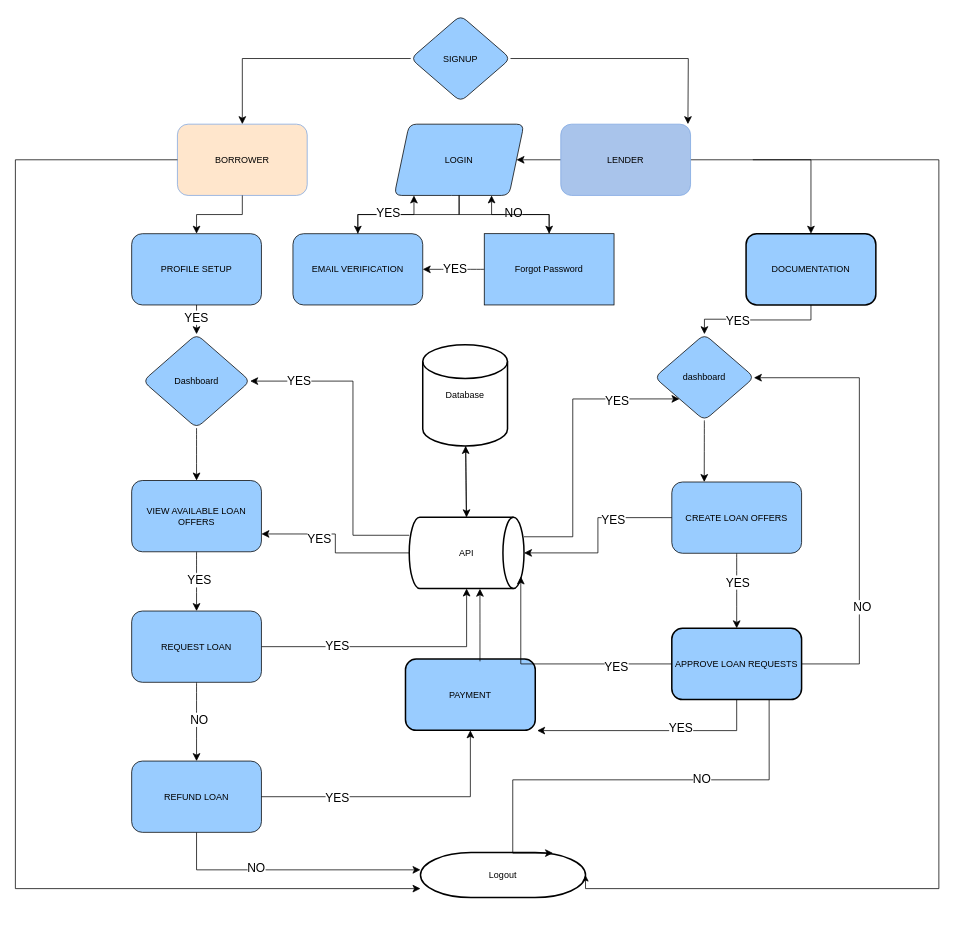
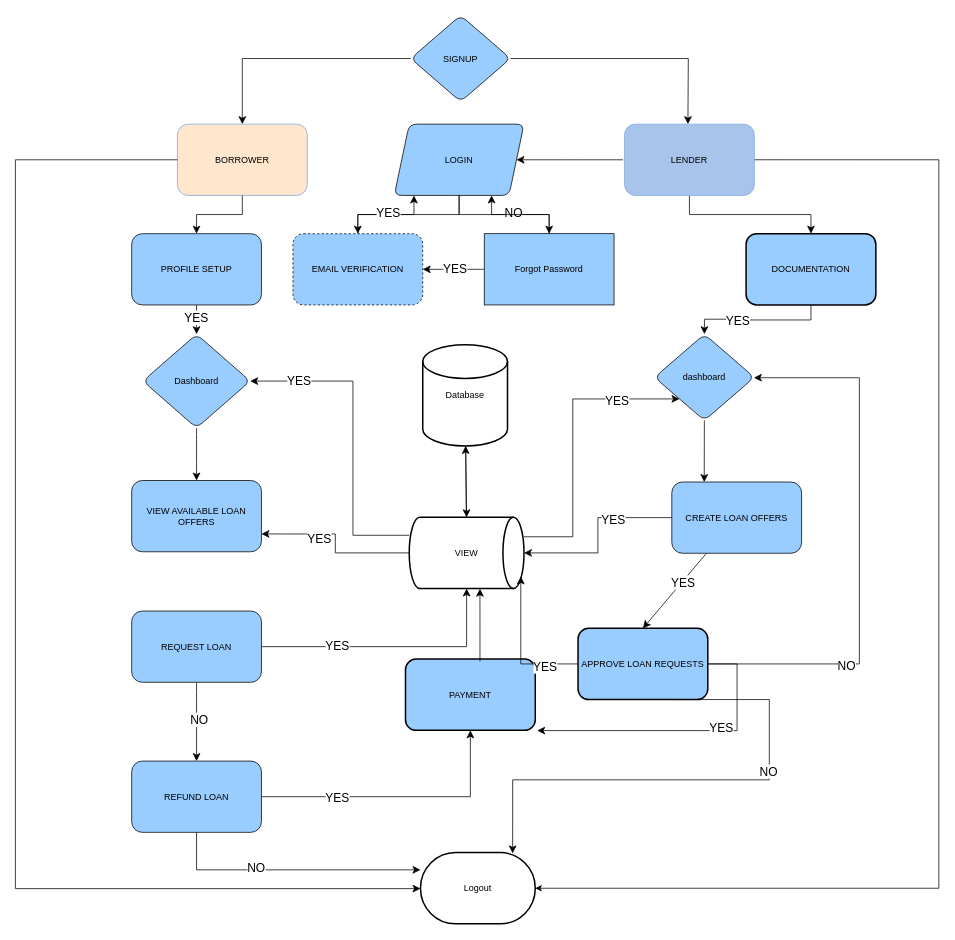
node "LENDER": moved (626, 160) -> (689, 160)
node "EMAIL VERIFICATION": style solid -> dashed
node "API": label "API" -> "VIEW"
edge "VIEW AVAILABLE LOAN OFFERS" -> "REQUEST LOAN": removed, label "YES"
node "APPROVE LOAN REQUESTS": moved (737, 664) -> (643, 664)
node "Logout": size 165x45 -> 115x71
